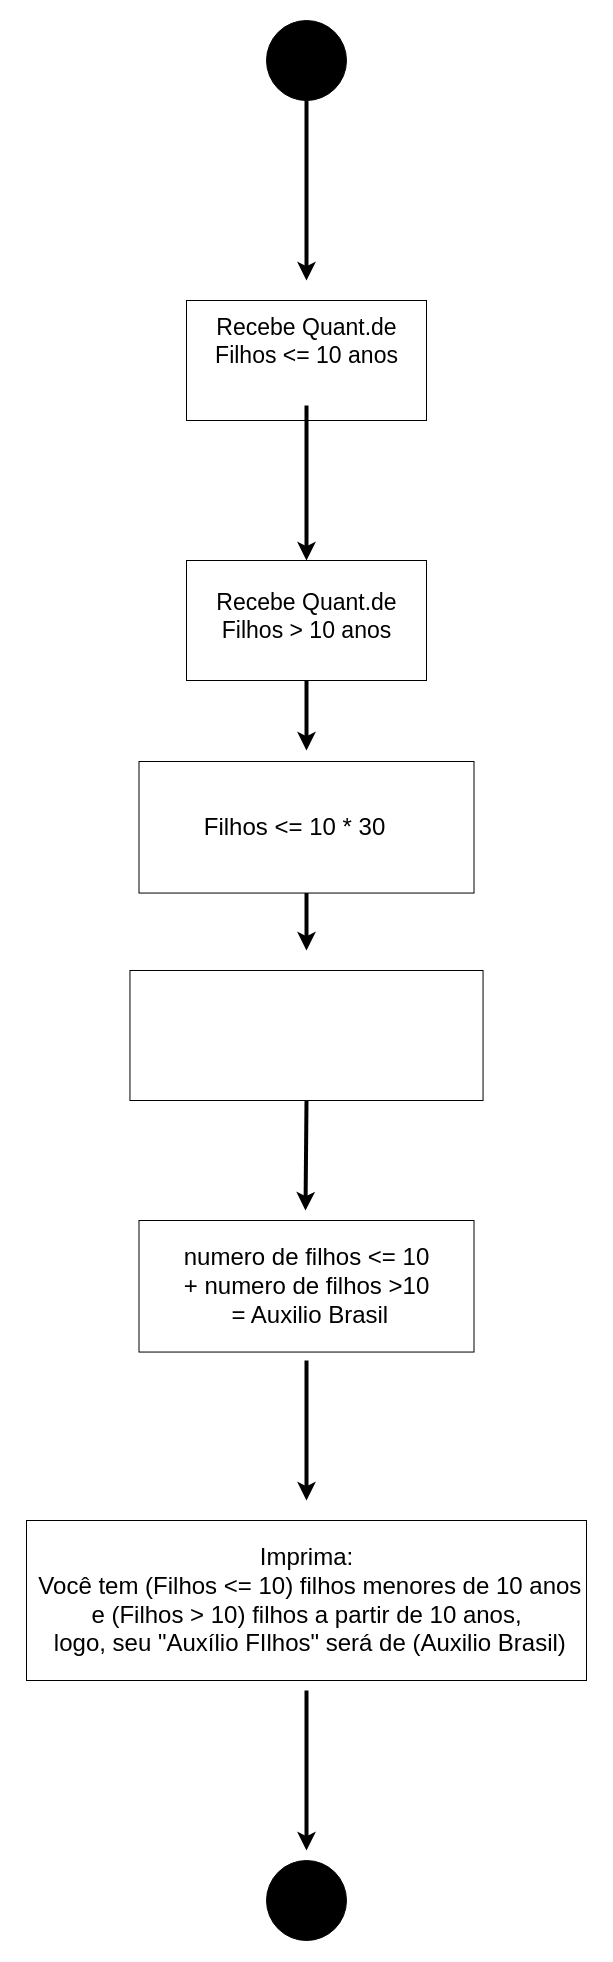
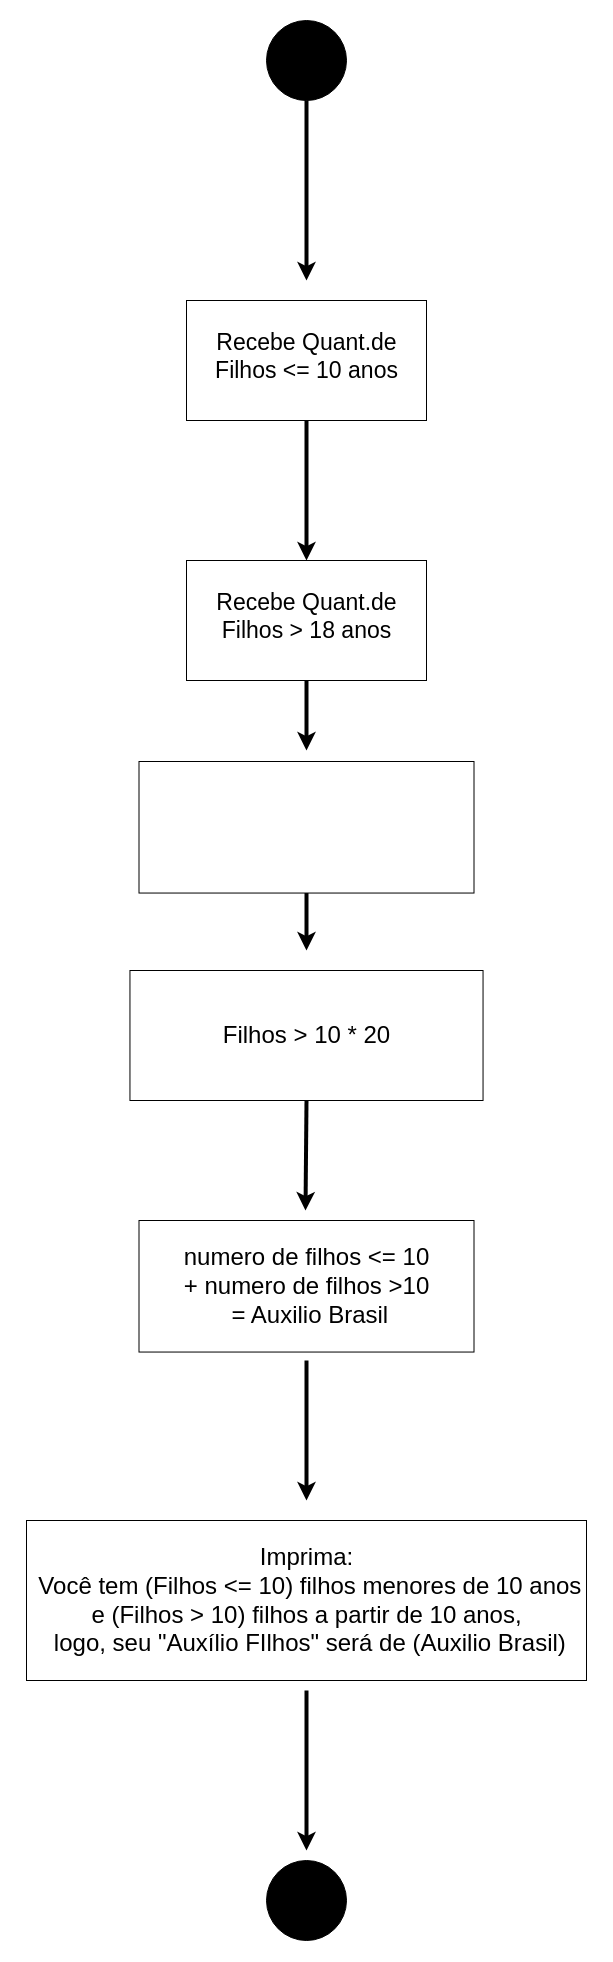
node "Recebe Quant.de Filhos <= 10 anos": moved (307, 356) -> (307, 371)
node "Recebe Quant.de Filhos > 10 anos": label "Recebe Quant.de Filhos > 10 anos" -> "Recebe Quant.de Filhos > 18 anos"
node "Filhos <= 10 * 30": removed
node "Filhos > 10 * 20": added
